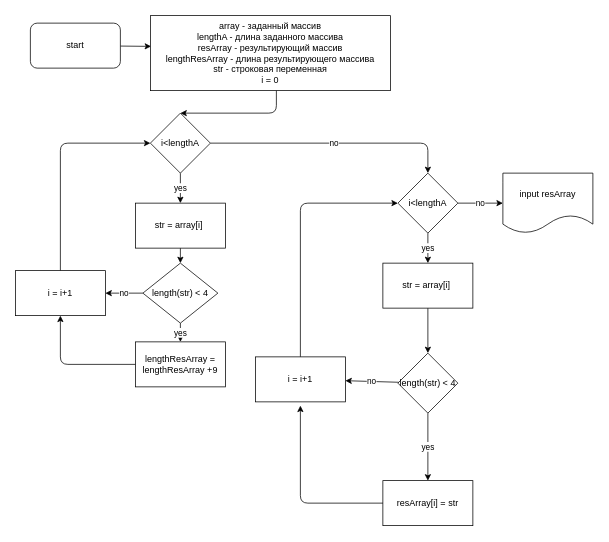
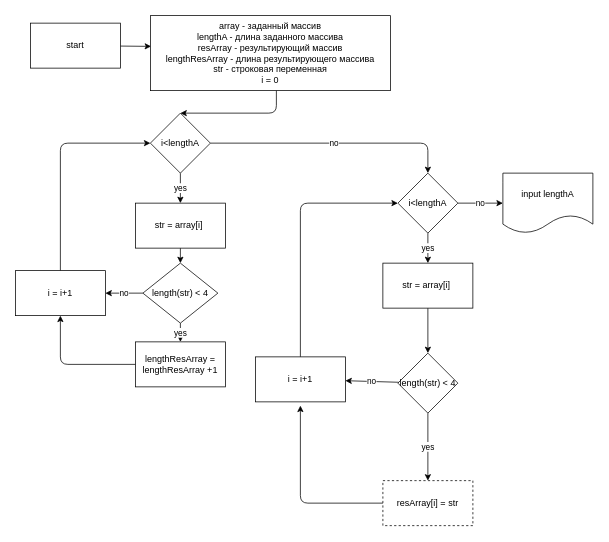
node "start": shape rounded rectangle -> rectangle
node "input resArray": label "input resArray" -> "input lengthA"
node "lengthResArray = lengthResArray +9": label "lengthResArray = lengthResArray +9" -> "lengthResArray = lengthResArray +1"
node "resArray[i] = str": style solid -> dashed
